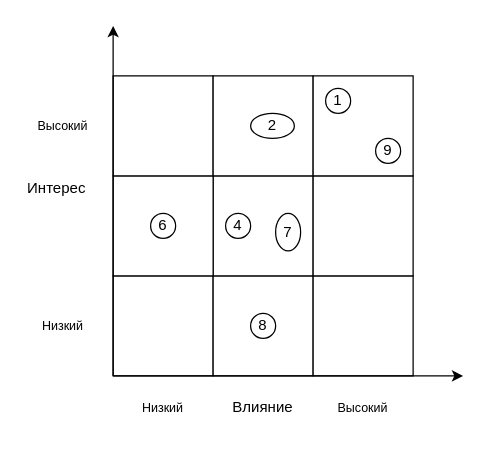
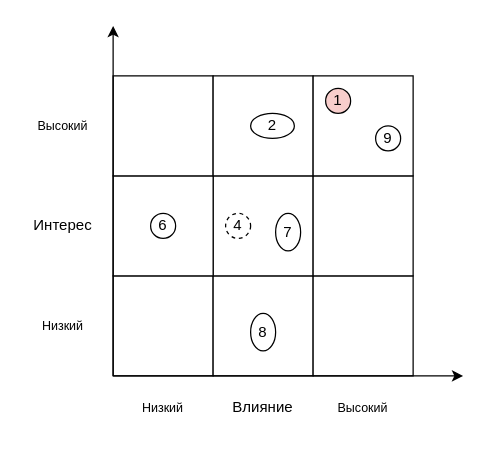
node "1": fillcolor #ffffff -> #f8cecc
node "9": moved (388, 151) -> (388, 138)
node "Интерес": moved (57, 188) -> (63, 226)
node "4": style solid -> dashed
node "8": size 25x25 -> 25x38
